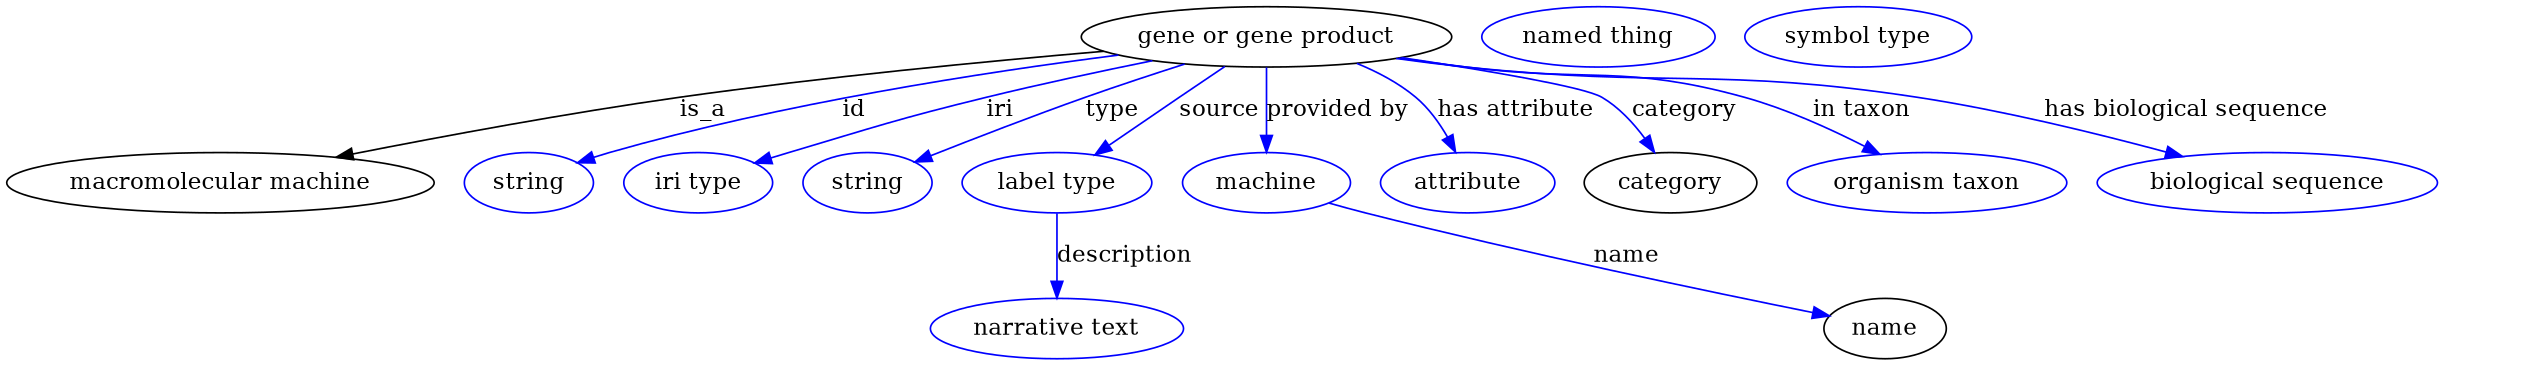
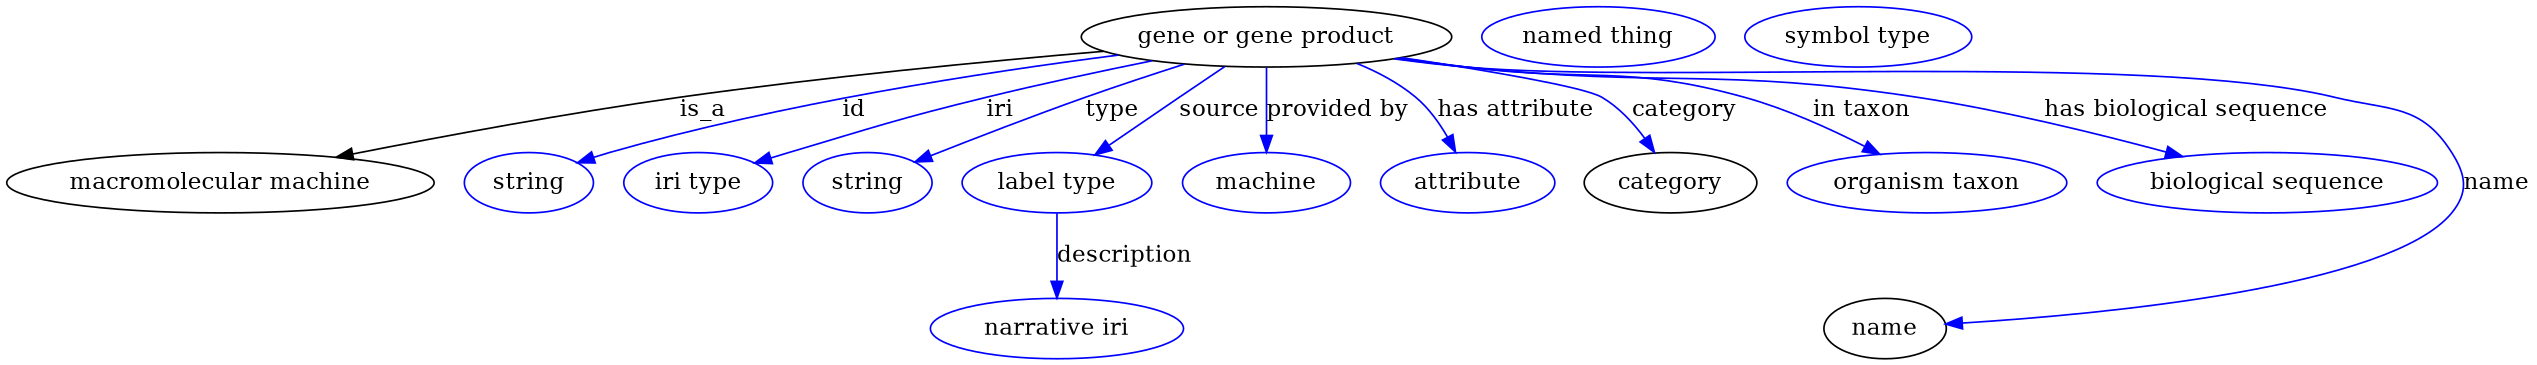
edge "machine" -> "name": now "gene or gene product" -> "name"
node "narrative text": label "narrative text" -> "narrative iri"
